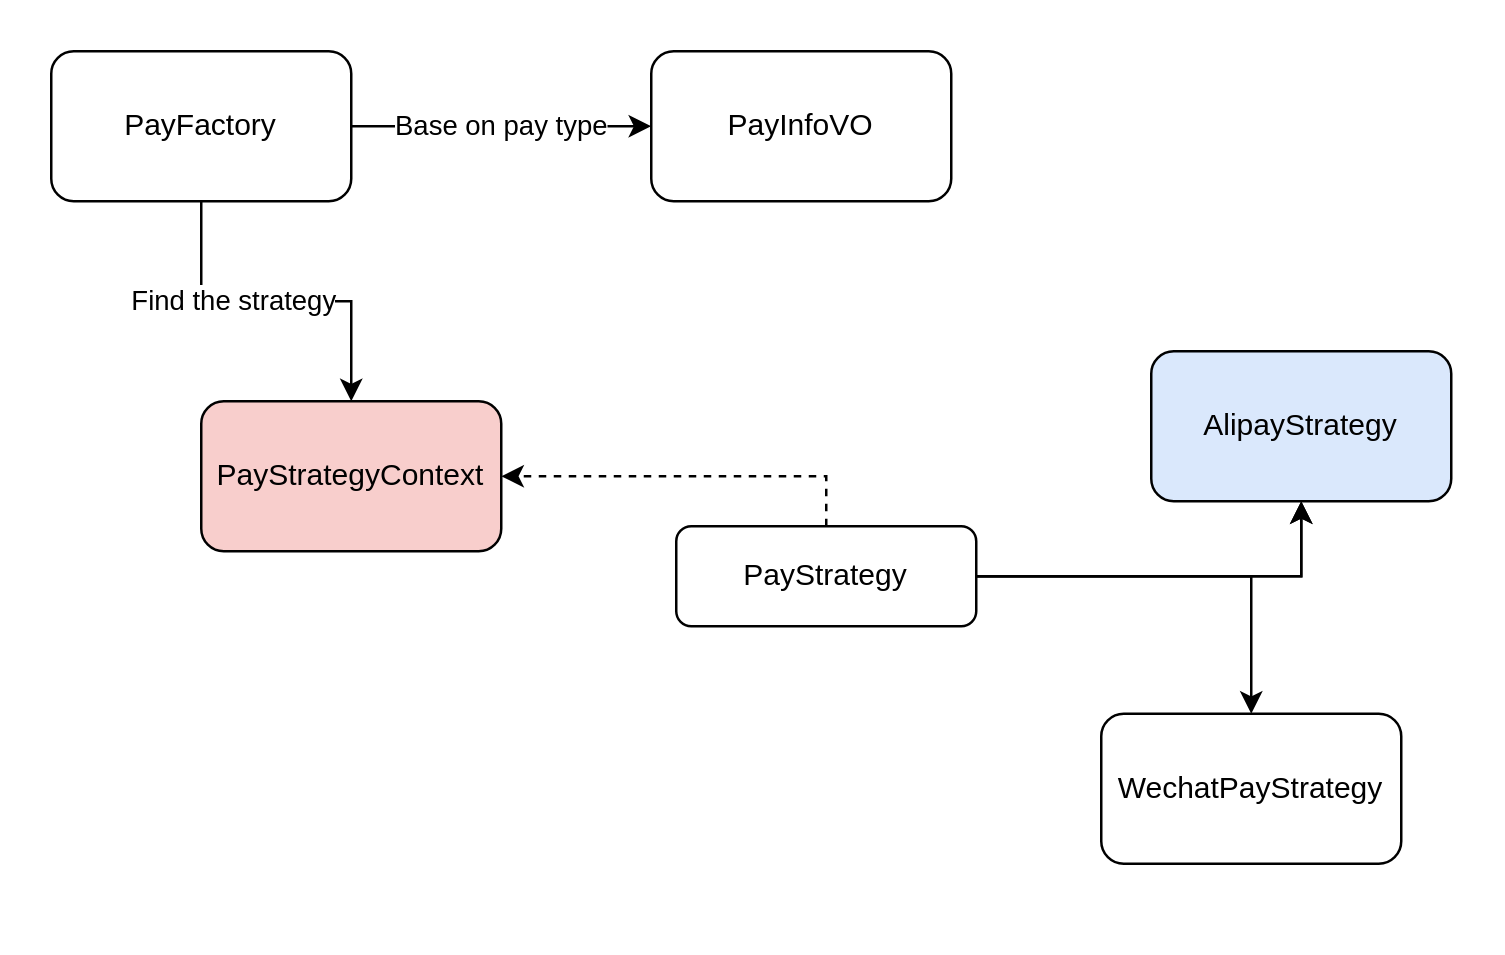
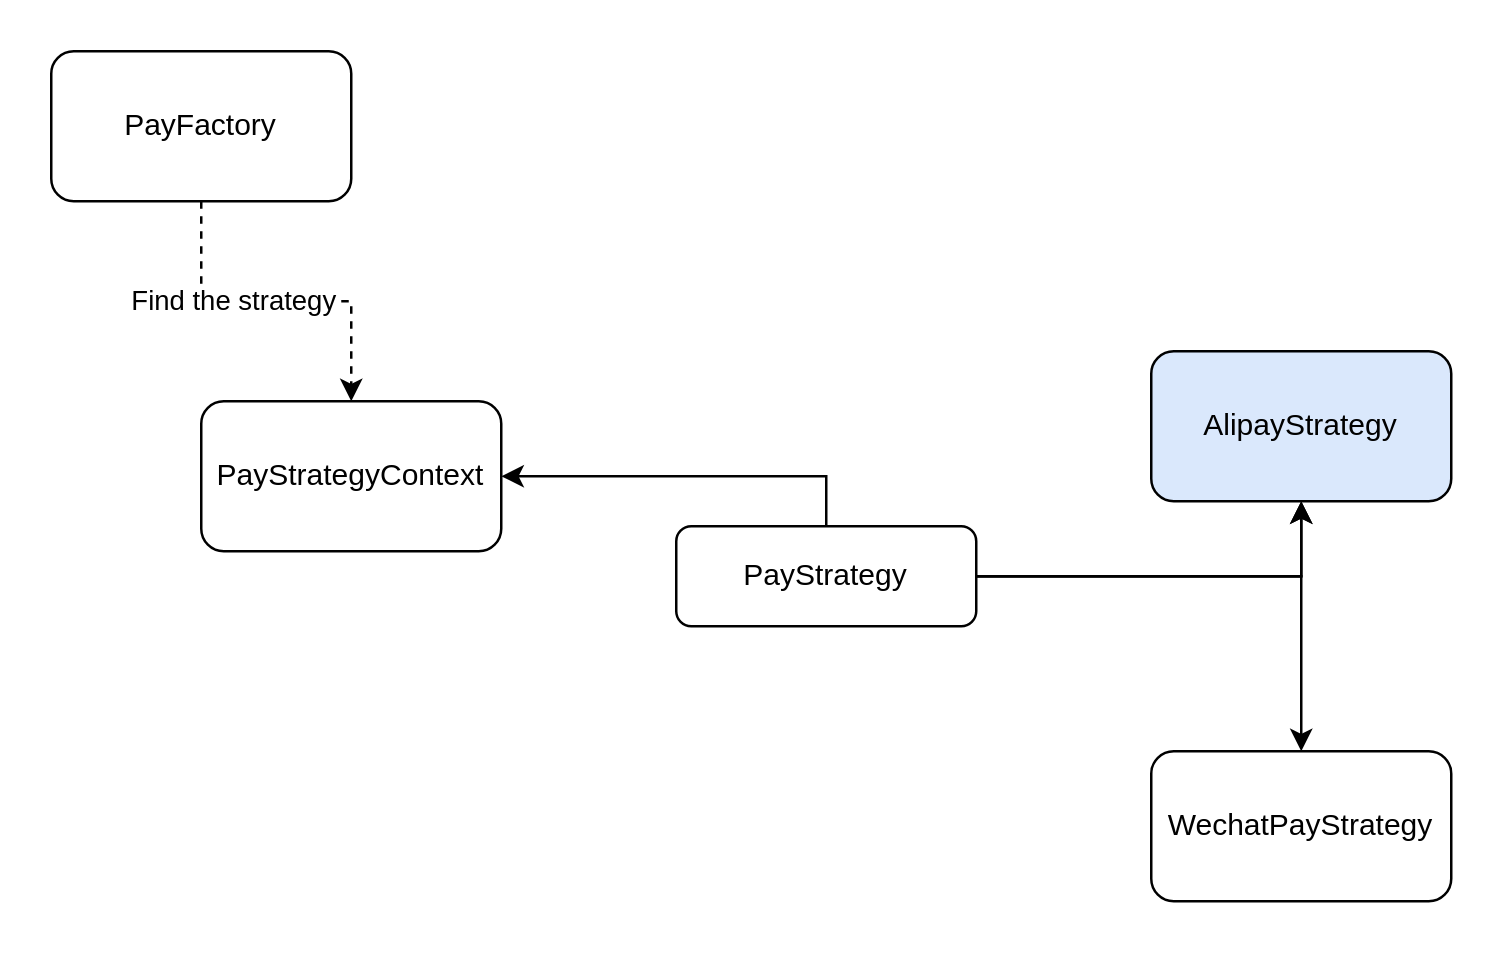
edge "PayFactory" -> "PayInfoVO": removed, label "Base on pay type"
node "PayInfoVO": removed
edge "PayFactory" -> "PayStrategyContext": style solid -> dashed
node "PayStrategyContext": fillcolor #f8cecc -> #ffffff
edge "PayStrategy" -> "PayStrategyContext": style dashed -> solid
node "WechatPayStrategy": moved (1251, 789) -> (1301, 826)
